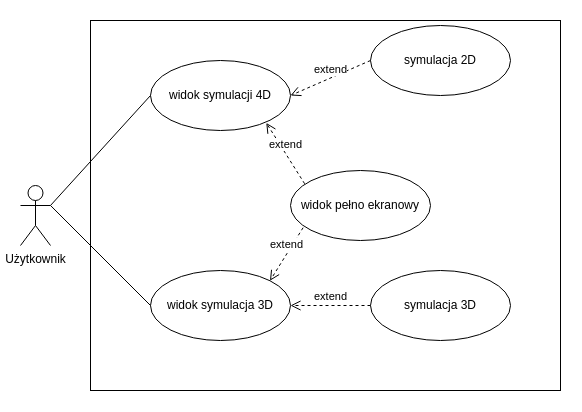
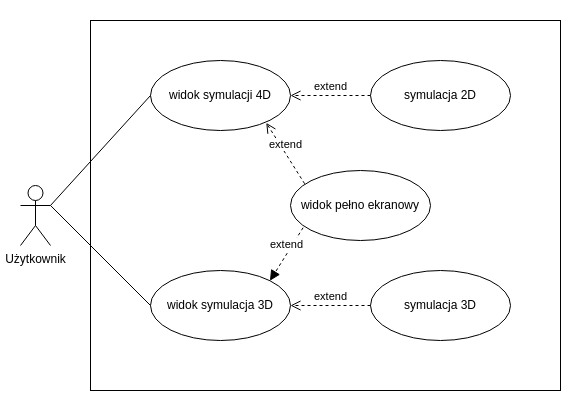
node "symulacja 2D": moved (441, 61) -> (441, 96)
edge "widok pełno ekranowy" -> "widok symulacja 3D": arrowhead open -> block
